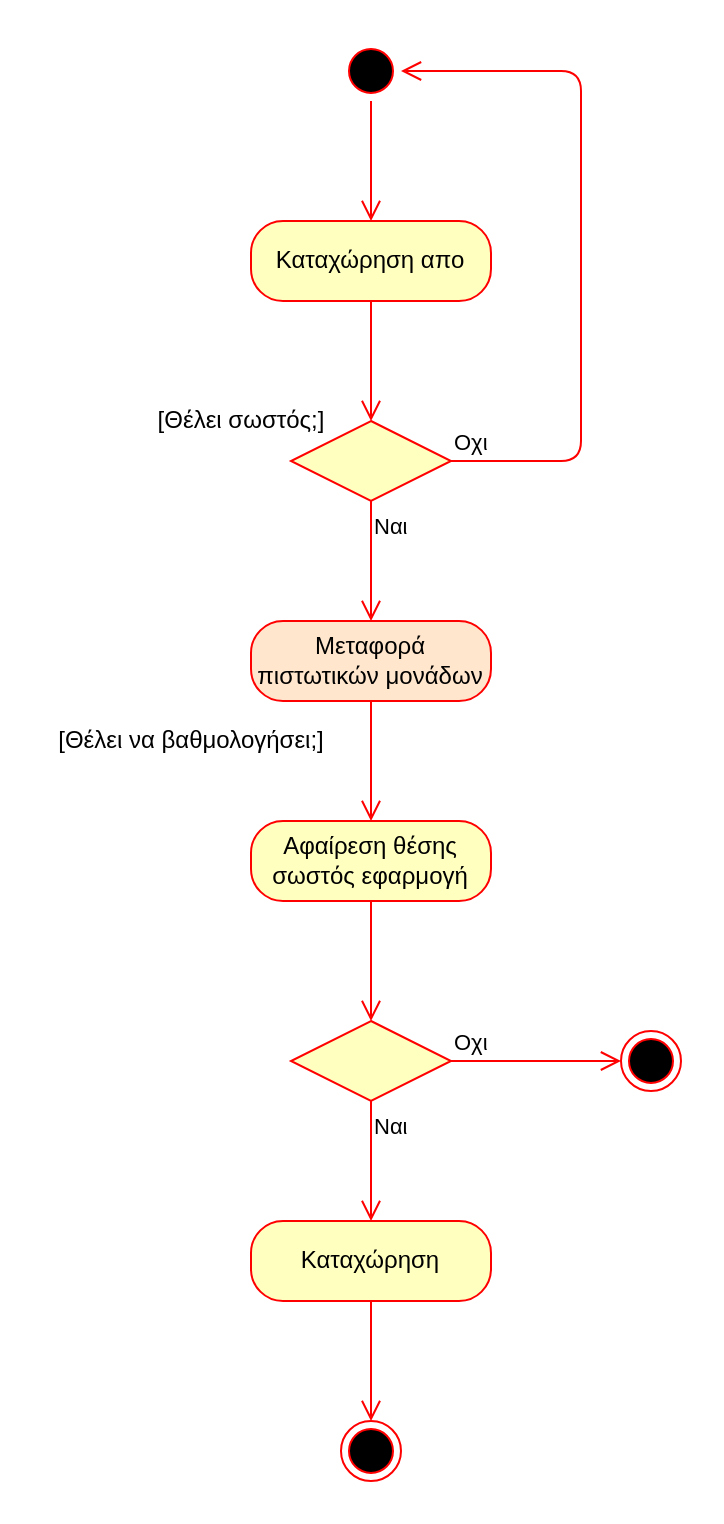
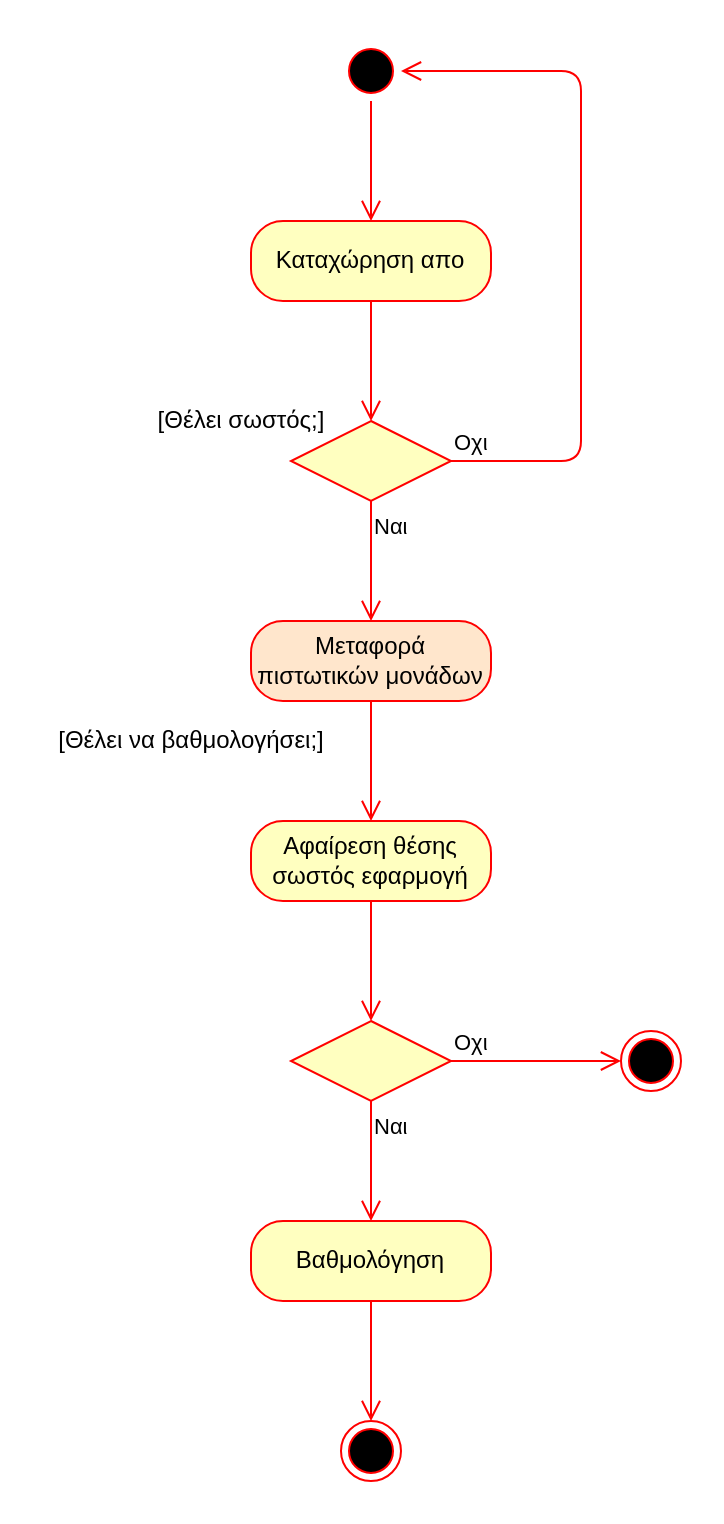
node "Καταχώρηση": label "Καταχώρηση" -> "Βαθμολόγηση"
